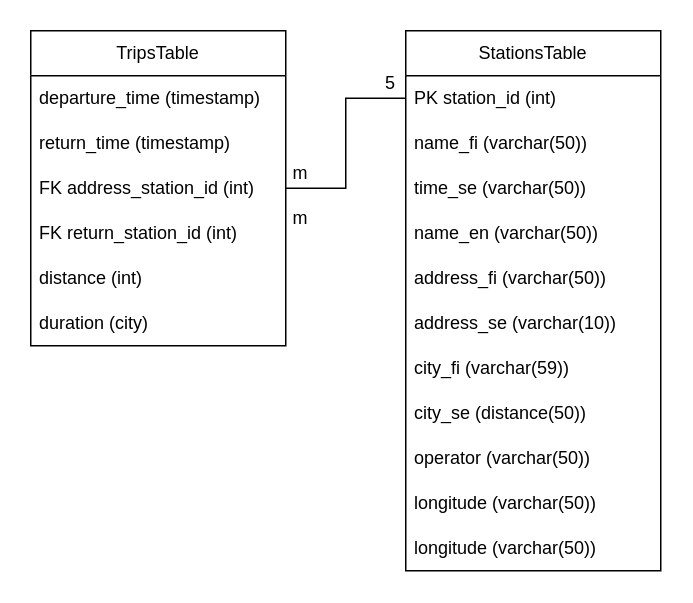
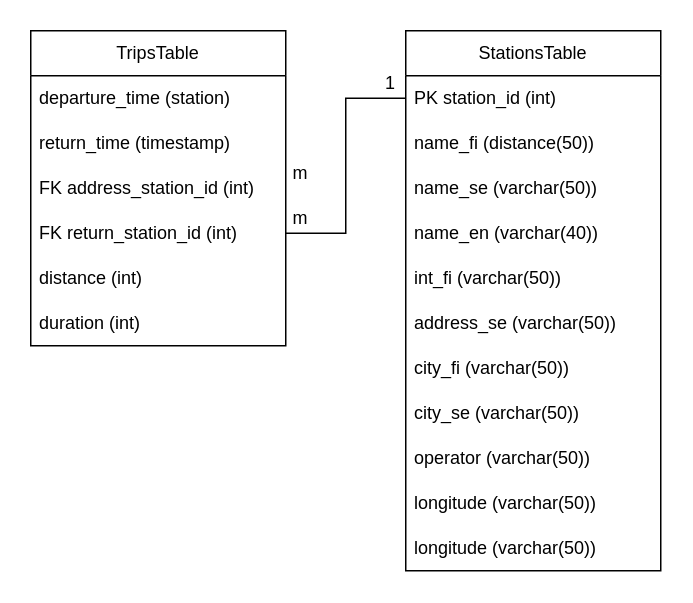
node "5": label "5" -> "1"
node "departure_time (timestamp)": label "departure_time (timestamp)" -> "departure_time (station)"
node "name_fi (varchar(50))": label "name_fi (varchar(50))" -> "name_fi (distance(50))"
edge "PK station_id (int)" -- "FK address_station_id (int)": removed
node "time_se (varchar(50))": label "time_se (varchar(50))" -> "name_se (varchar(50))"
edge "PK station_id (int)" -- "FK return_station_id (int)": added
node "name_en (varchar(50))": label "name_en (varchar(50))" -> "name_en (varchar(40))"
node "address_fi (varchar(50))": label "address_fi (varchar(50))" -> "int_fi (varchar(50))"
node "duration (city)": label "duration (city)" -> "duration (int)"
node "address_se (varchar(10))": label "address_se (varchar(10))" -> "address_se (varchar(50))"
node "city_fi (varchar(59))": label "city_fi (varchar(59))" -> "city_fi (varchar(50))"
node "city_se (distance(50))": label "city_se (distance(50))" -> "city_se (varchar(50))"
